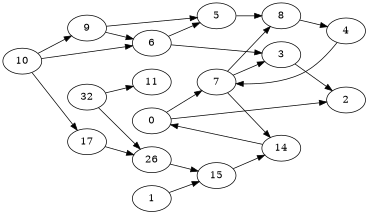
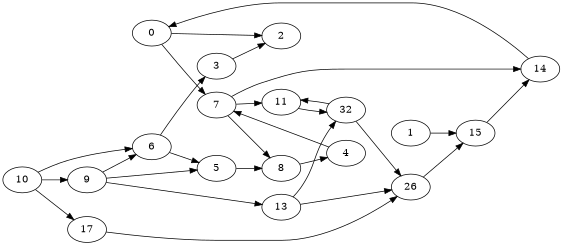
edge "7" -> "3": now "7" -> "11"
edge "11" -> "32": added
node "13": added
